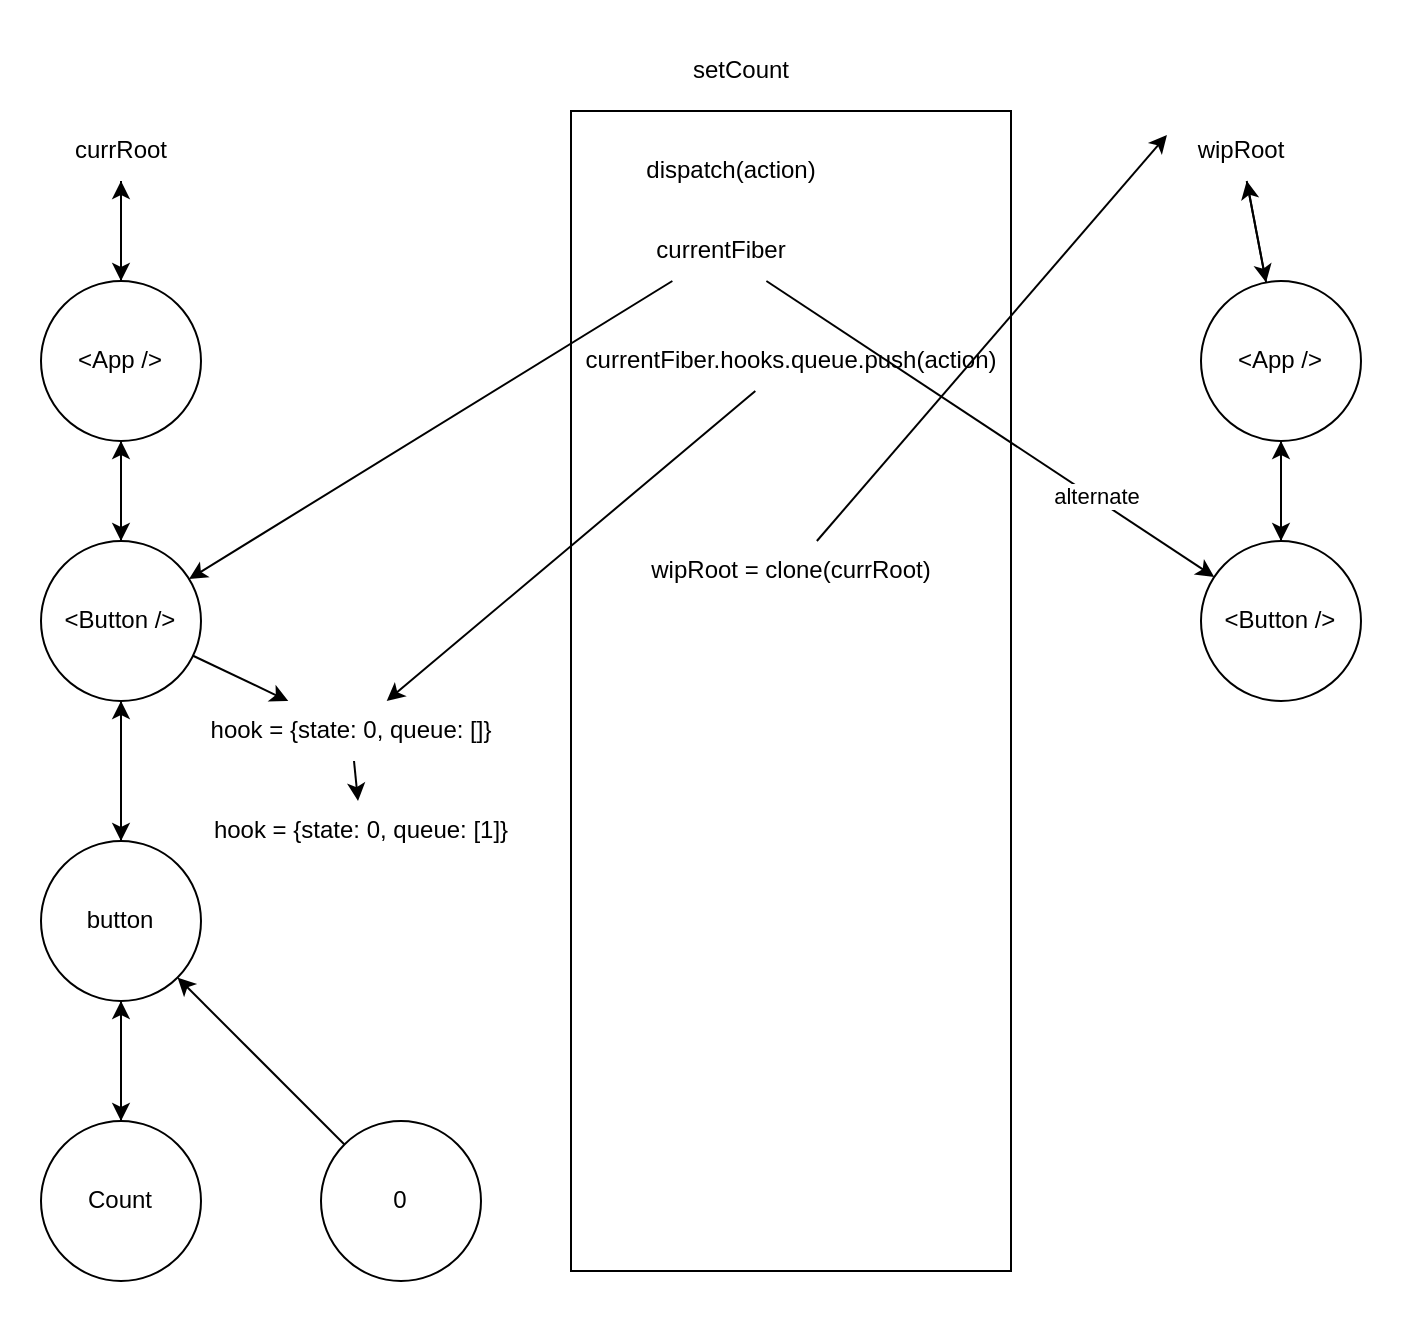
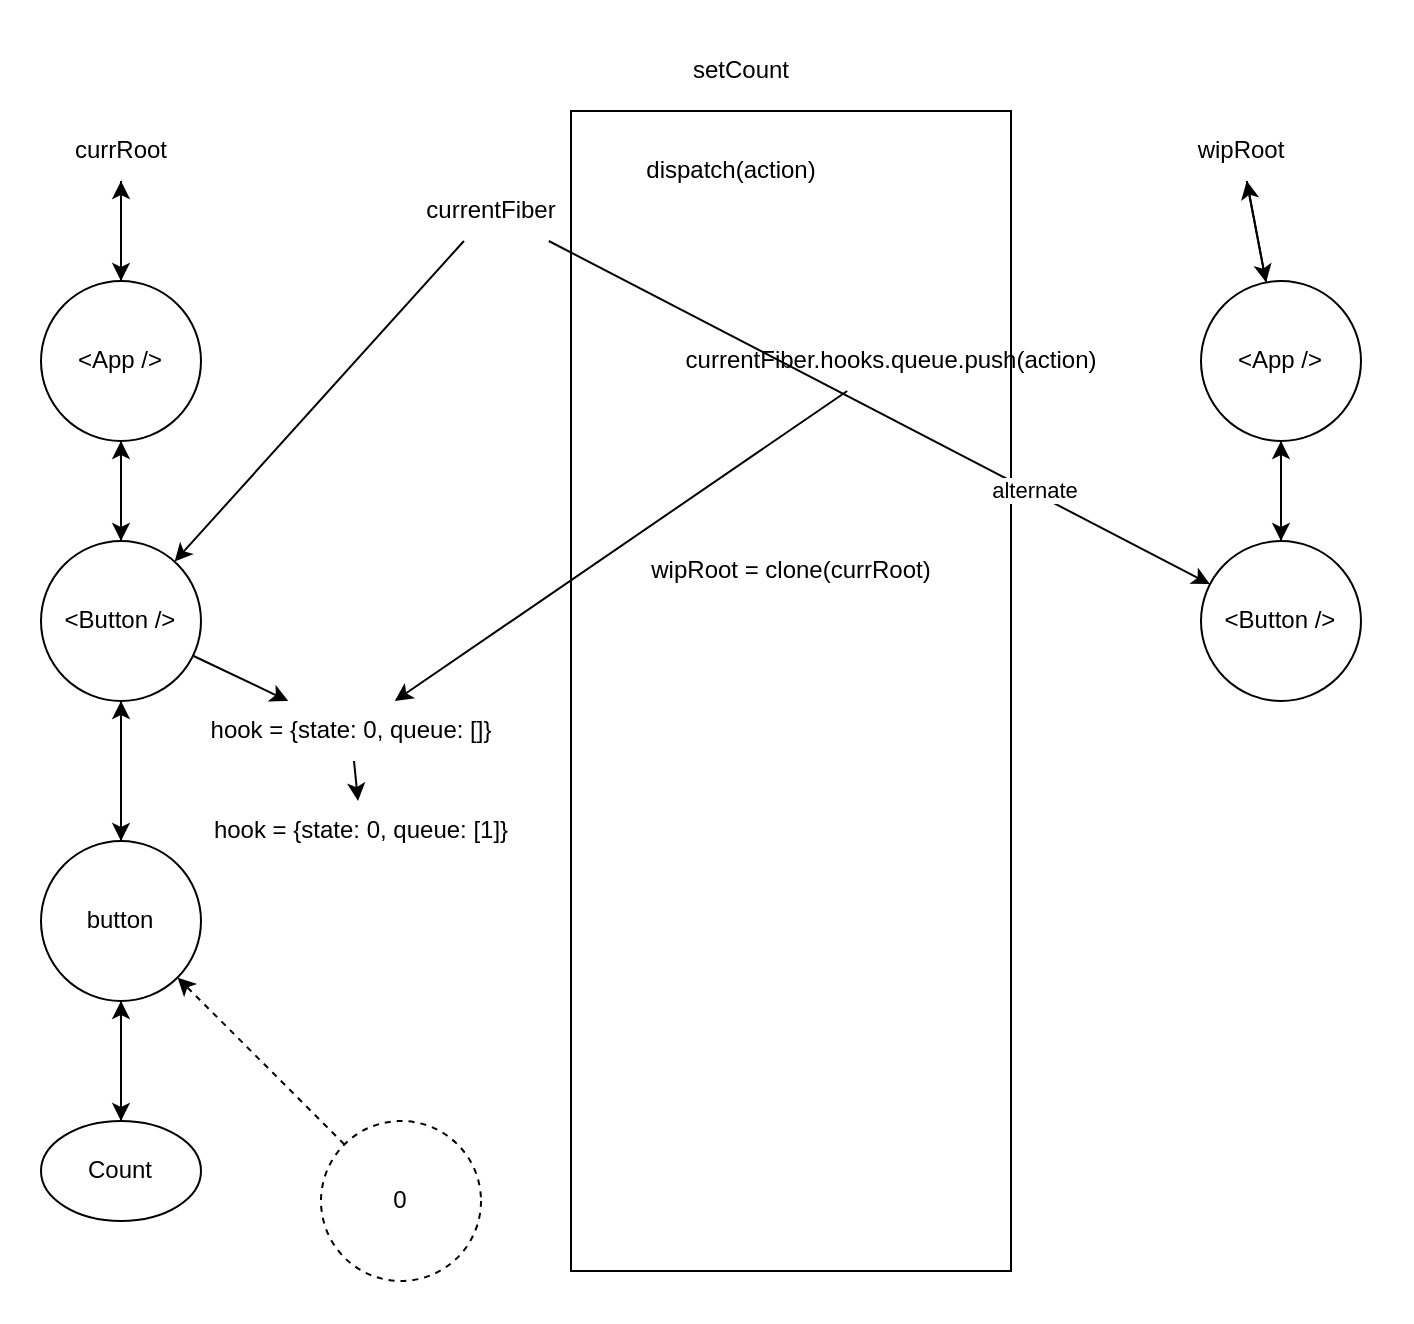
node "currentFiber": moved (721, 251) -> (491, 211)
edge "wipRoot = clone(currRoot)" -> "wipRoot": removed
node "currentFiber.hooks.queue.push(action)": moved (791, 361) -> (891, 361)
edge "0" -> "button": style solid -> dashed
node "Count": size 160x160 -> 160x100
node "0": style solid -> dashed
